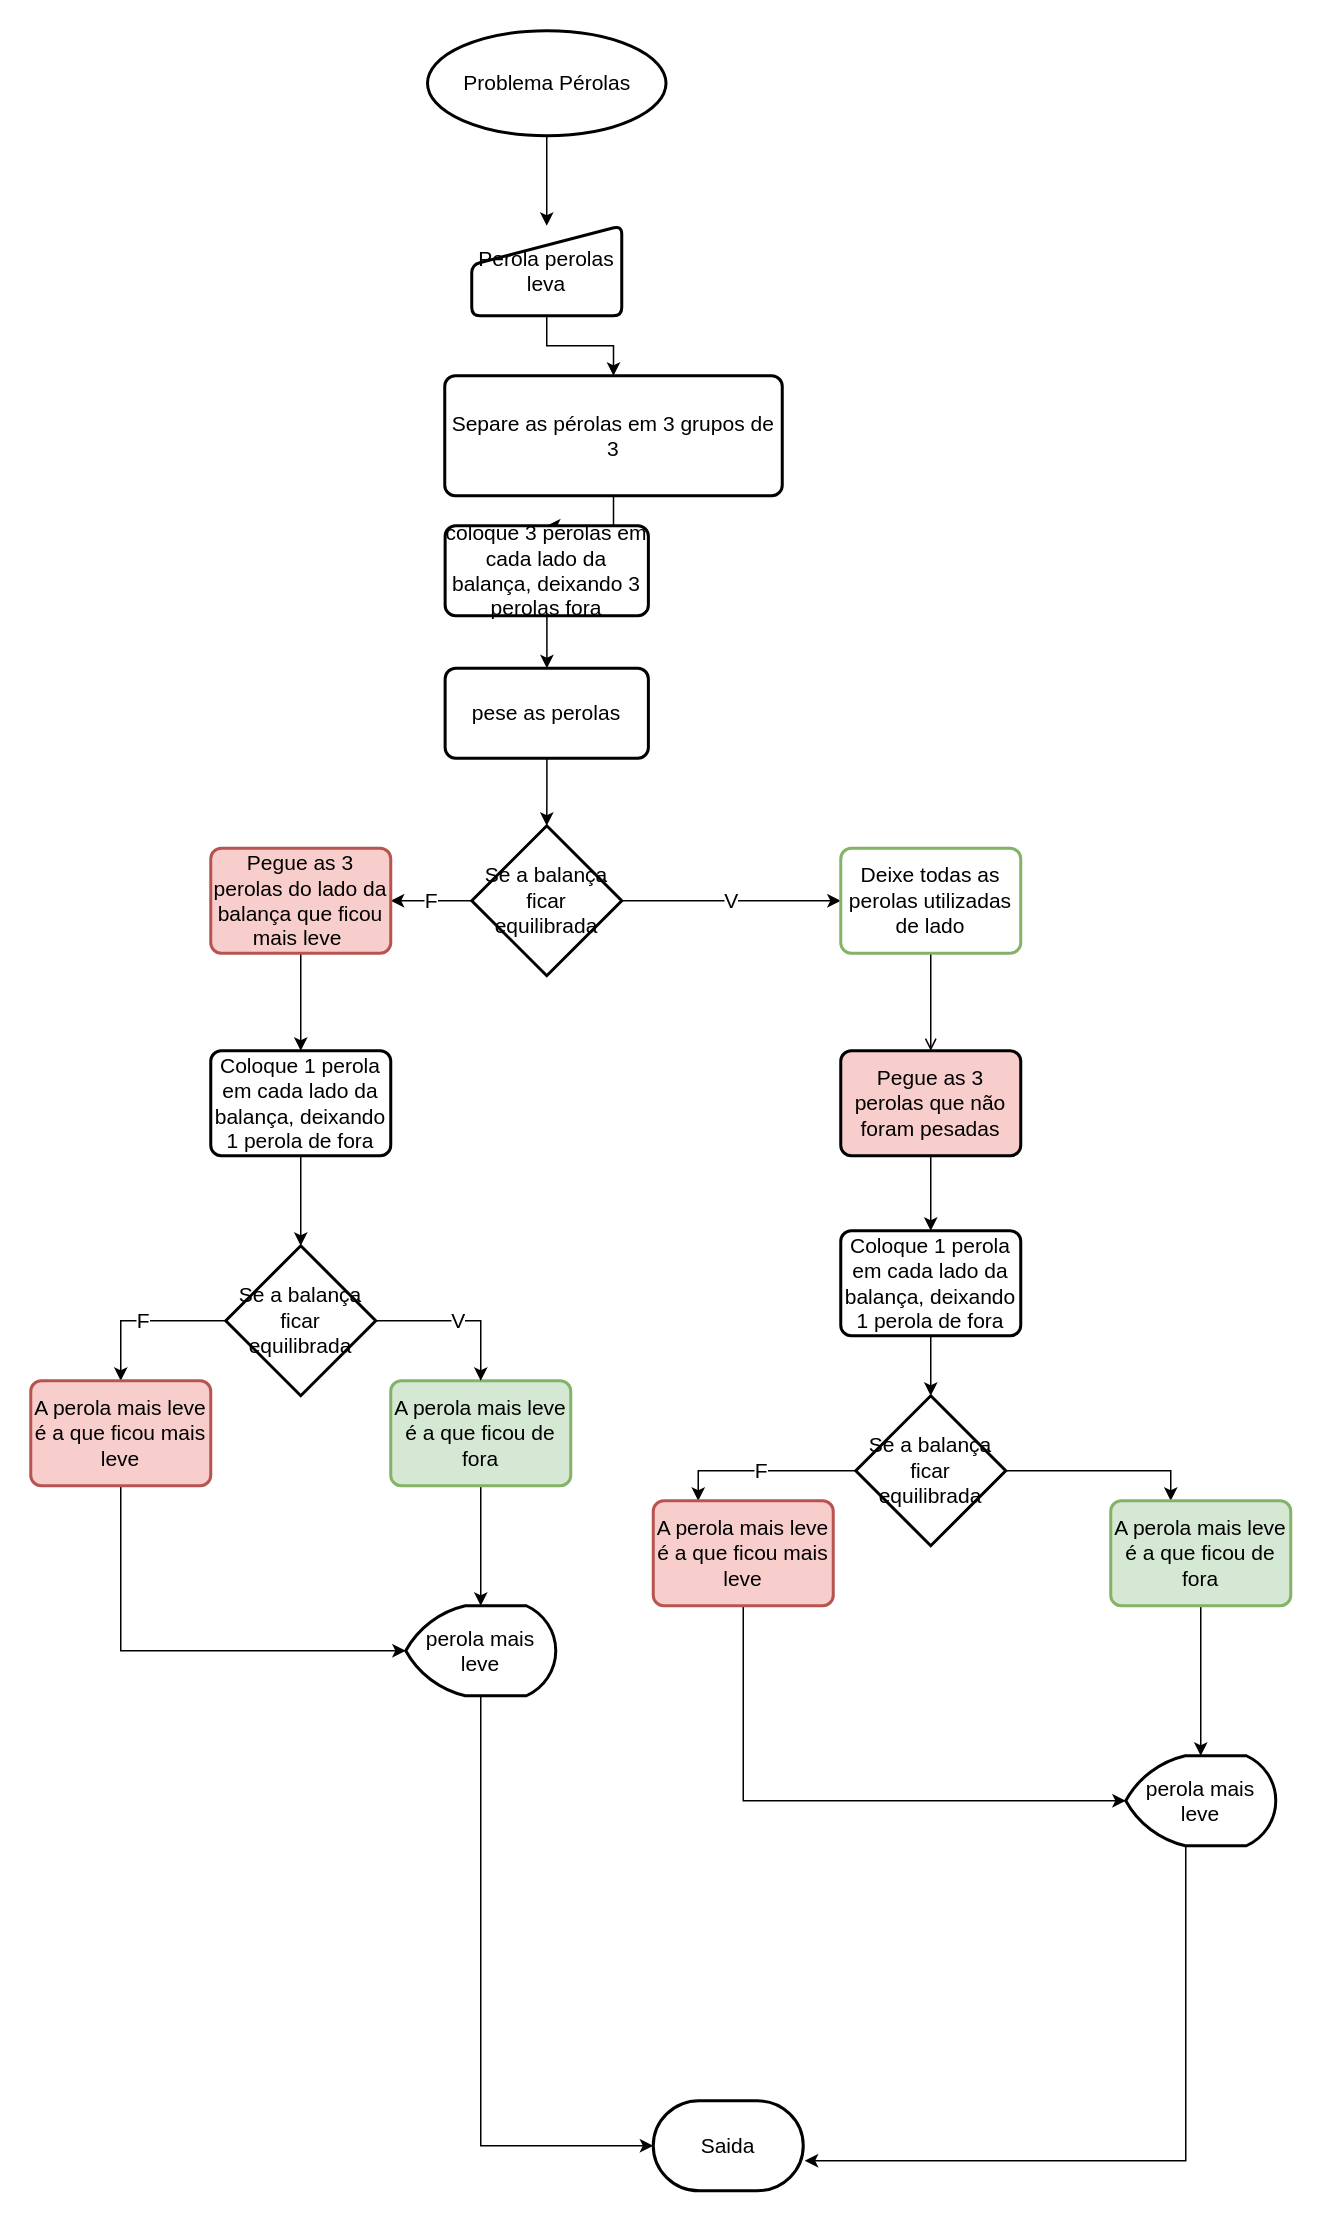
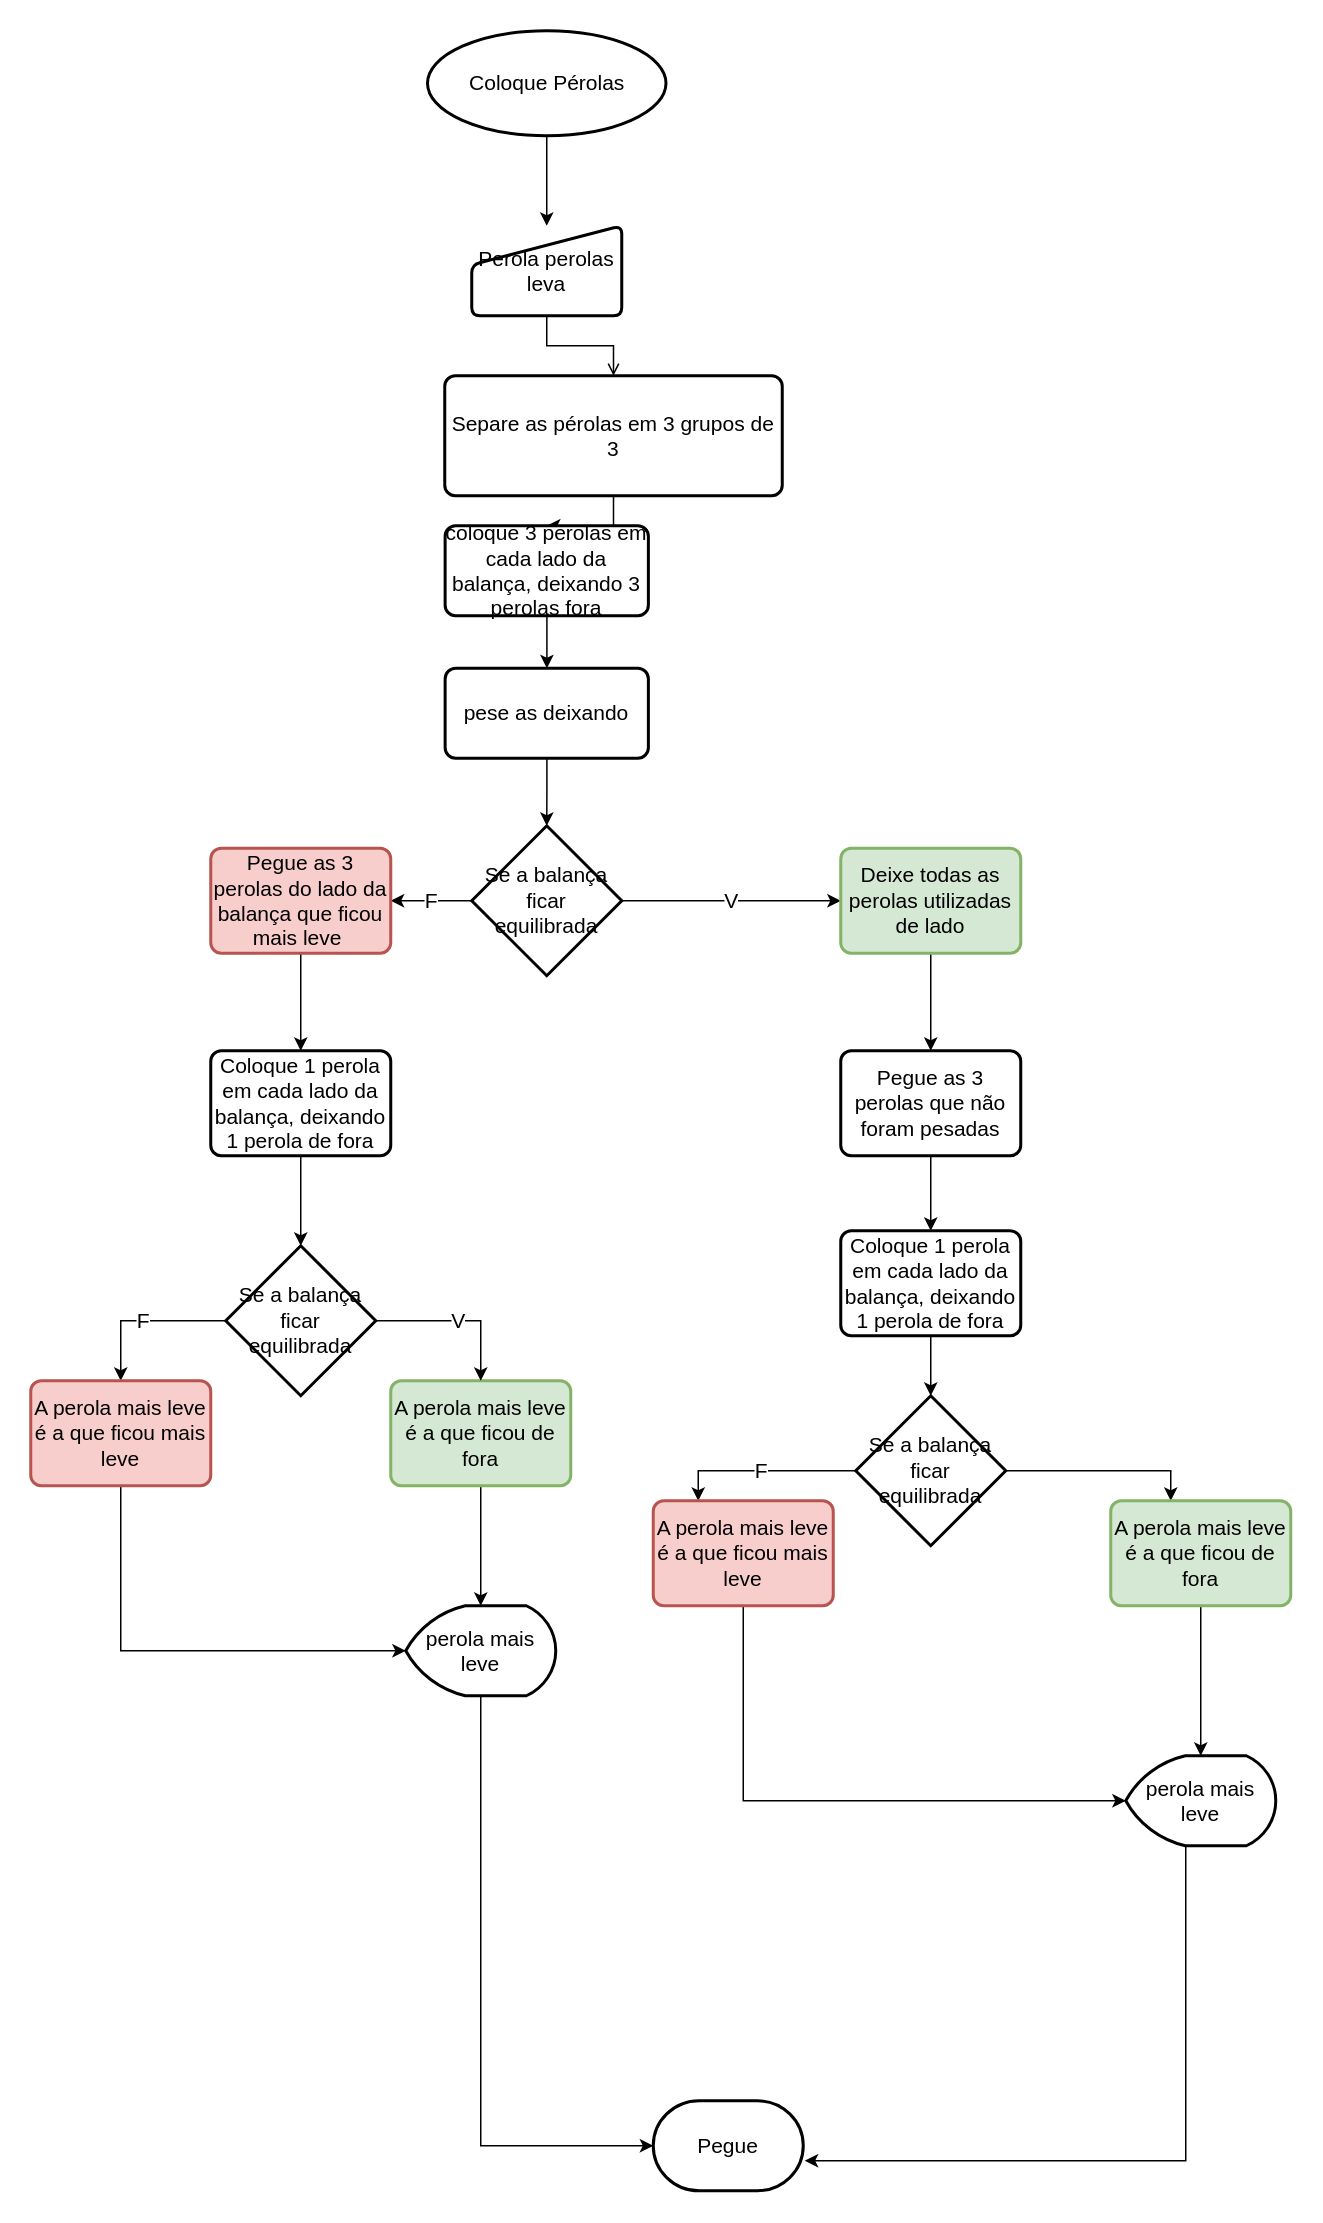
node "Problema Pérolas": label "Problema Pérolas" -> "Coloque Pérolas"
edge "Perola perolas leva" -> "Separe as pérolas em 3 grupos de 3": arrowhead classic -> open
node "pese as perolas": label "pese as perolas" -> "pese as deixando"
node "Deixe todas as perolas utilizadas de lado": fillcolor #ffffff -> #d5e8d4
edge "Deixe todas as perolas utilizadas de lado" -> "Pegue as 3 perolas que não foram pesadas": arrowhead open -> classic
node "Pegue as 3 perolas que não foram pesadas": fillcolor #f8cecc -> #ffffff
node "Saida": label "Saida" -> "Pegue"
